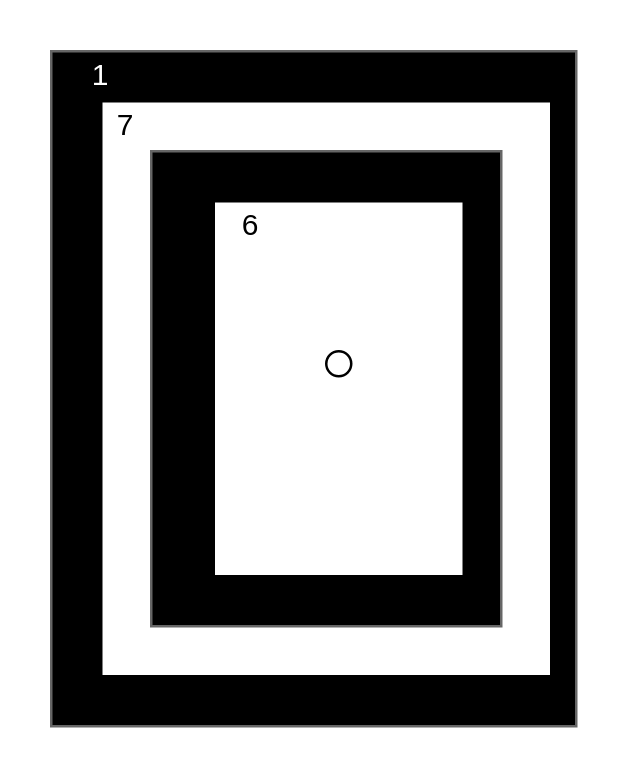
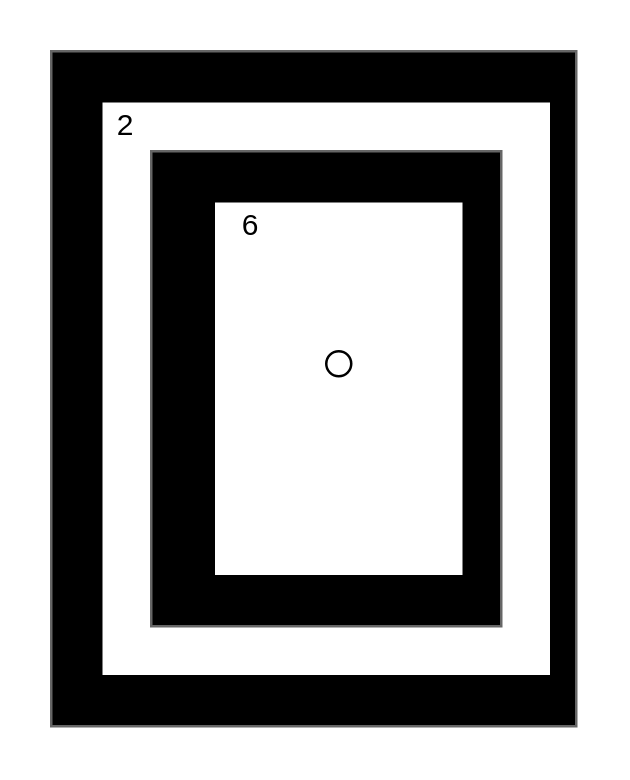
node "1": removed
node "7": label "7" -> "2"
